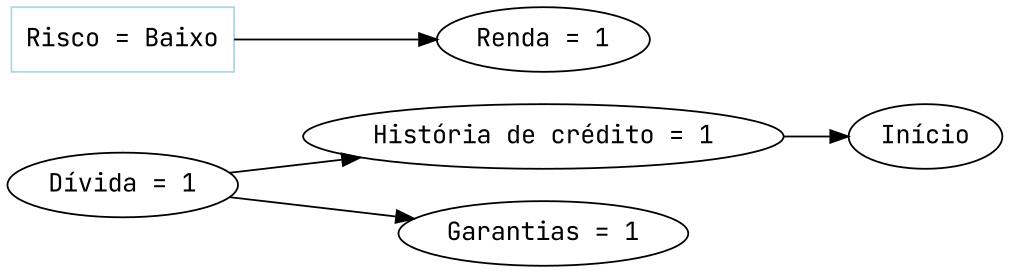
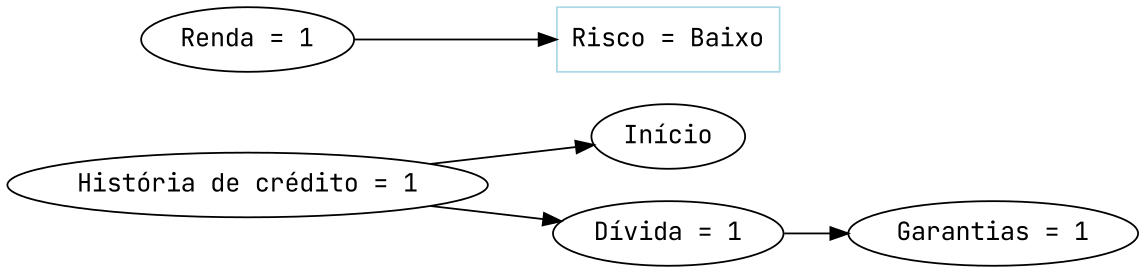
edge "Risco = Baixo" -> "Renda = 1": reversed
edge "Dívida = 1" -> "História de crédito = 1": reversed
